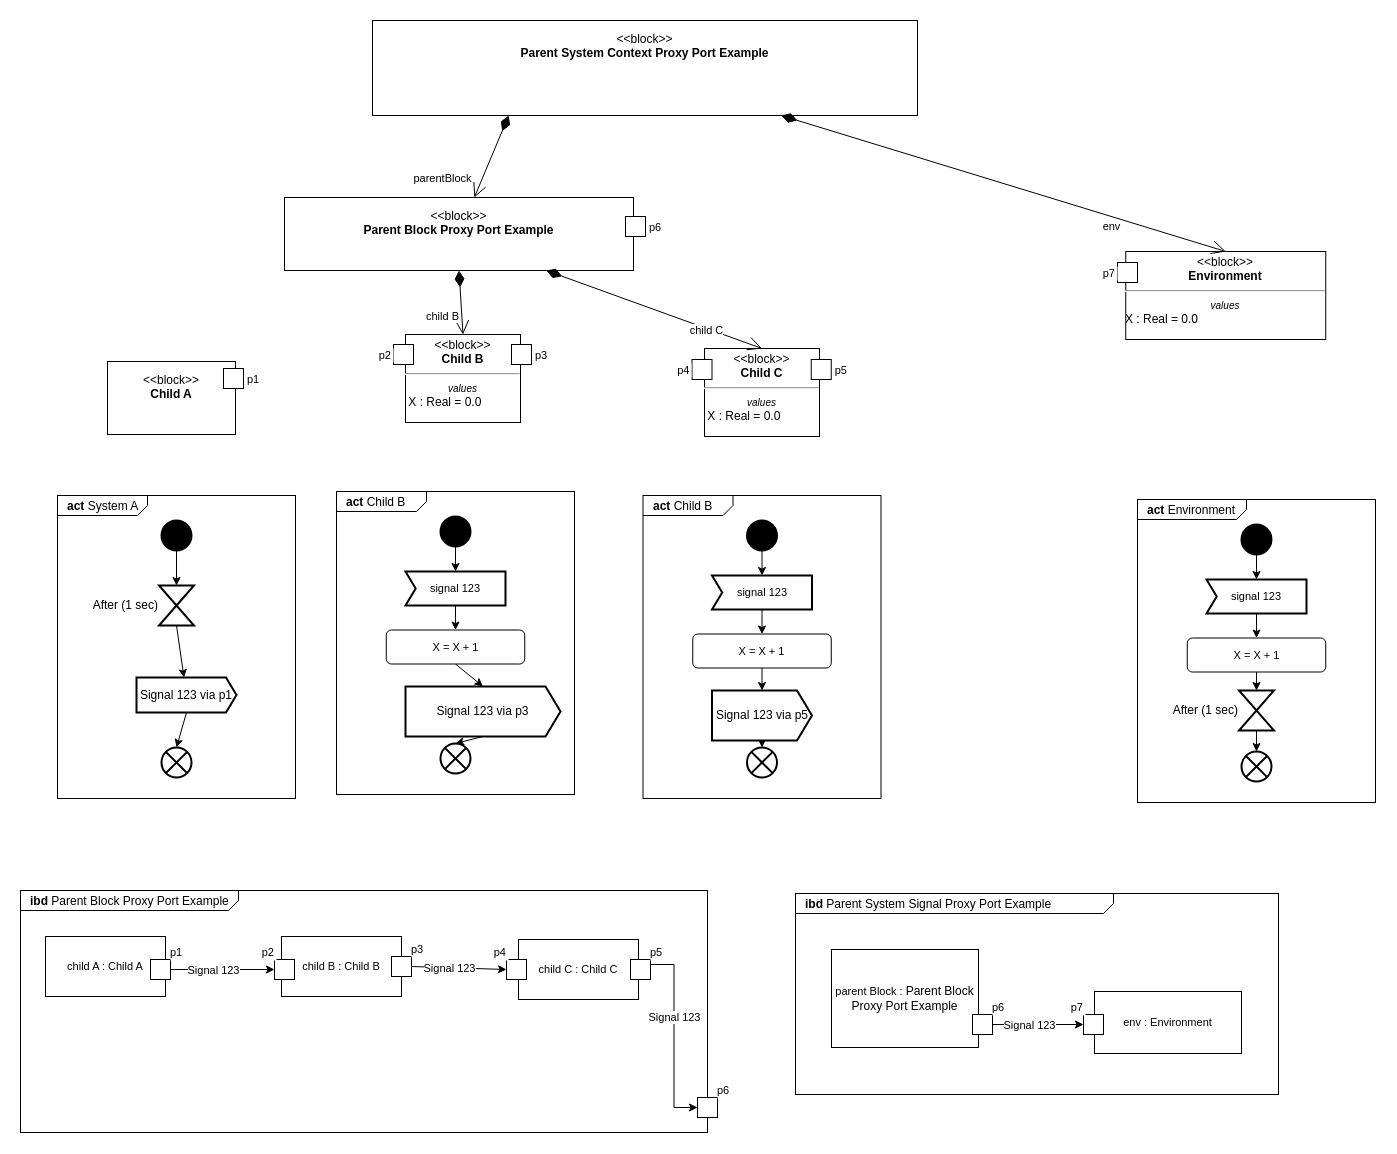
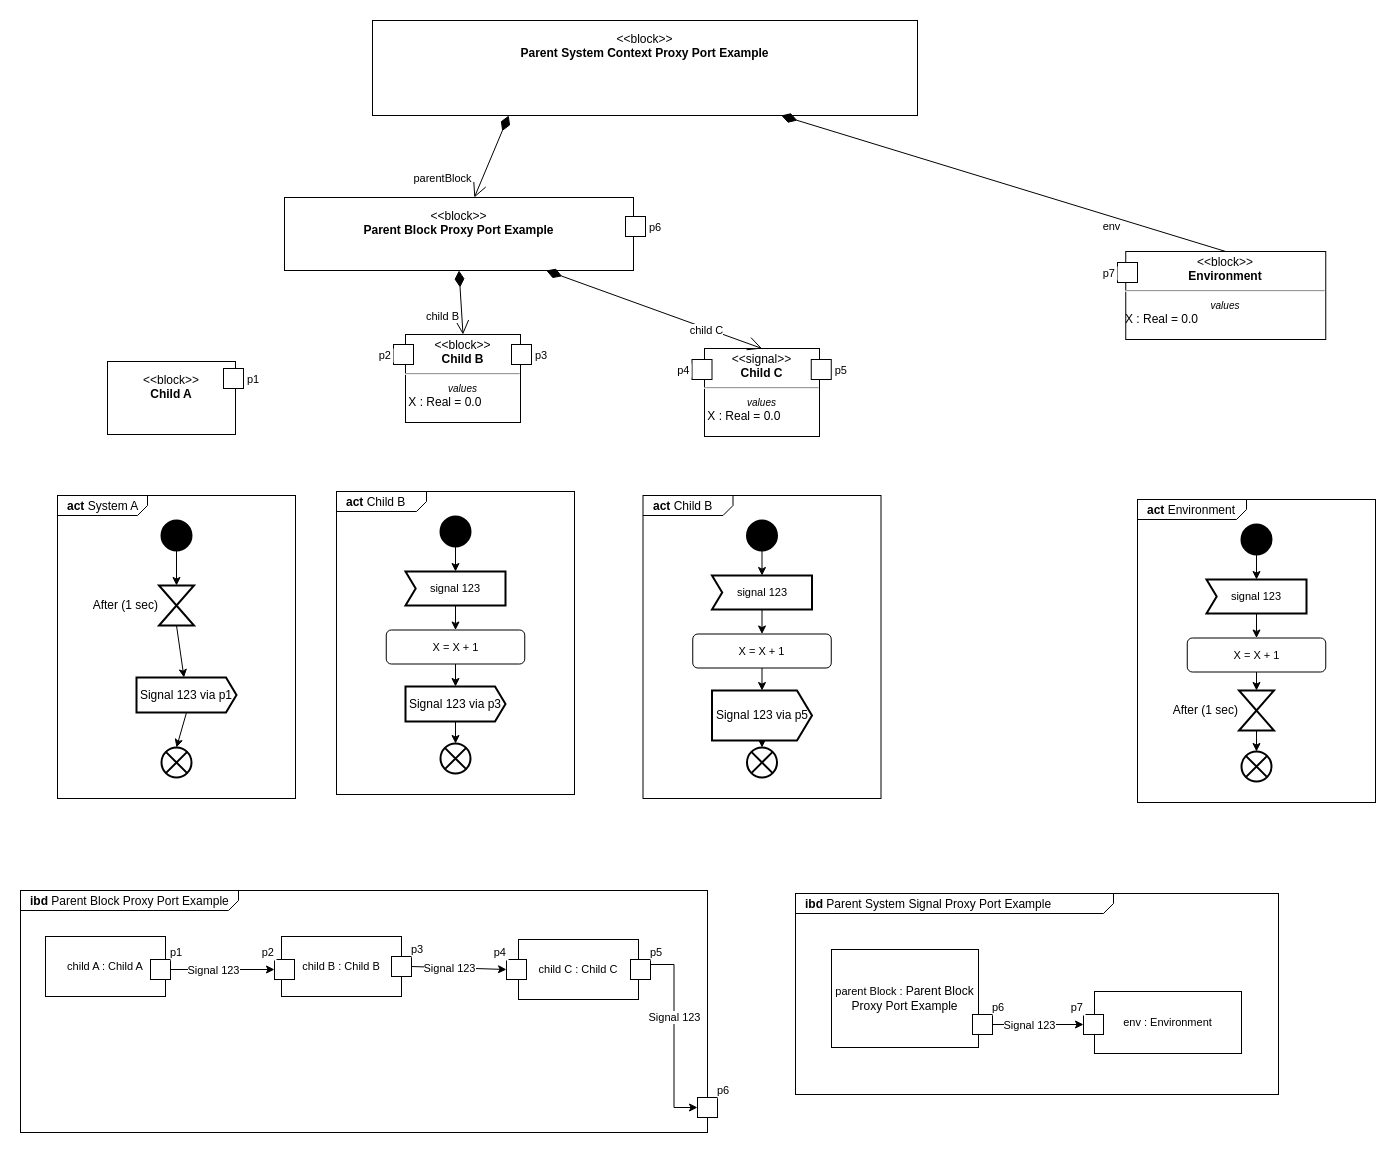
edge "<<block>> Parent System Context Proxy Port Example" -- "<<block>> Environment values X : Real = 0.0": arrowhead open -> none
node "<<block>> Child C values X : Real = 0.0": label "<<block>> Child C values X : Real = 0.0" -> "<<signal>> Child C values X : Real = 0.0"
node "Signal 123 via p3": size 155x50 -> 100x35
